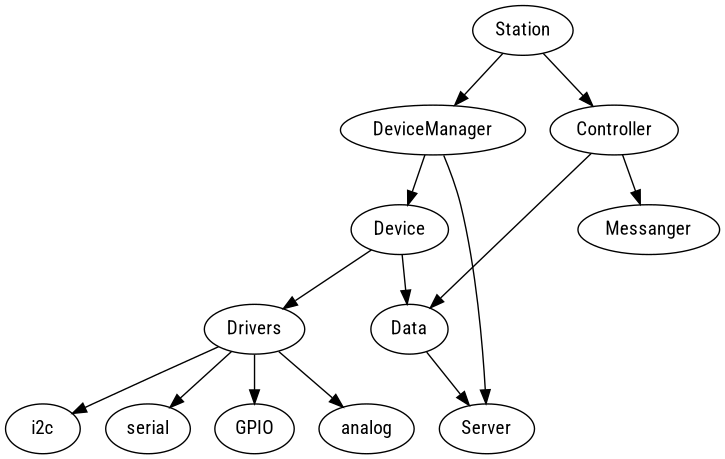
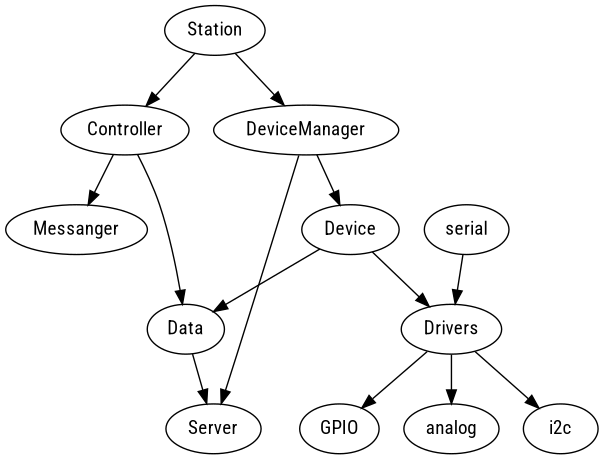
edge "Drivers" -> "serial": reversed
